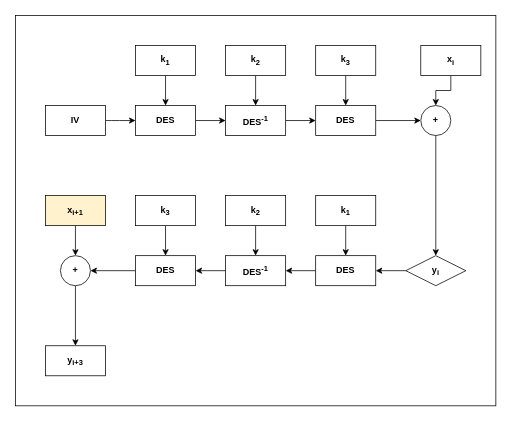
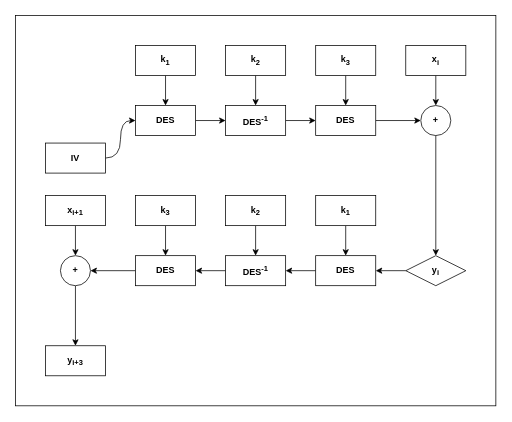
node "xi": moved (450, 60) -> (435, 60)
node "IV": moved (75, 120) -> (75, 158)
node "xi+1": fillcolor #fff2cc -> #ffffff
